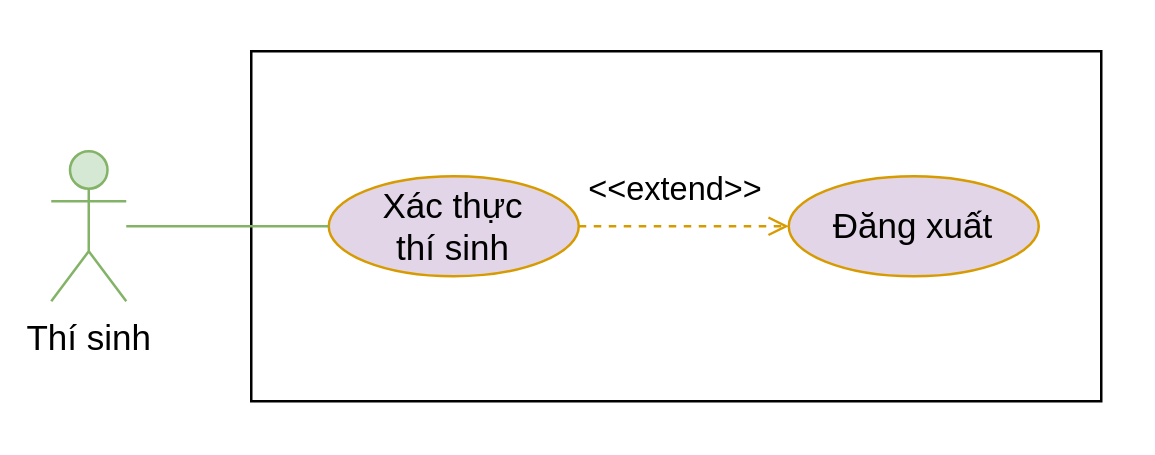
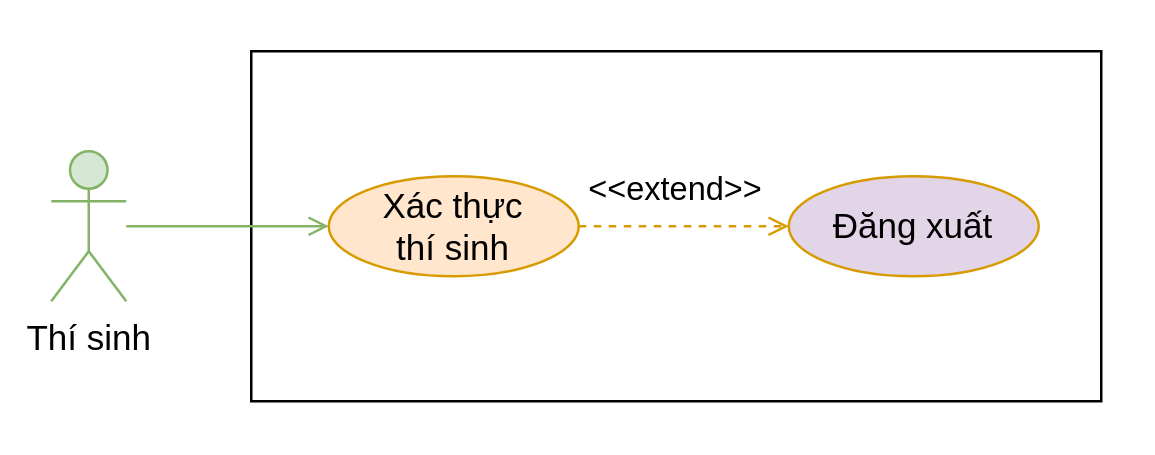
edge "Thí sinh" -- "Xác thực thí sinh": arrowhead none -> open
node "Xác thực thí sinh": fillcolor #e1d5e7 -> #ffe6cc
